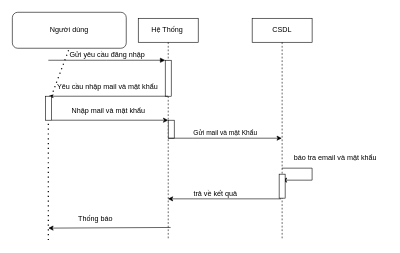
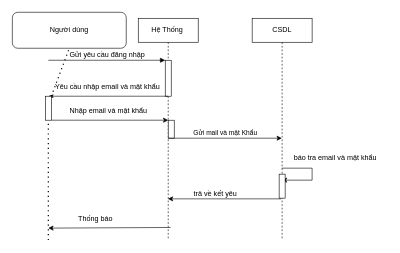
node "Yêu cầu nhập mail và mật khẩu": label "Yêu cầu nhập mail và mật khẩu" -> "Yêu cầu nhập email và mật khẩu"
node "Nhập mail và mật khẩu": label "Nhập mail và mật khẩu" -> "Nhập email và mật khẩu"
node "trả về kết quả": label "trả về kết quả" -> "trả về kết yêu"
